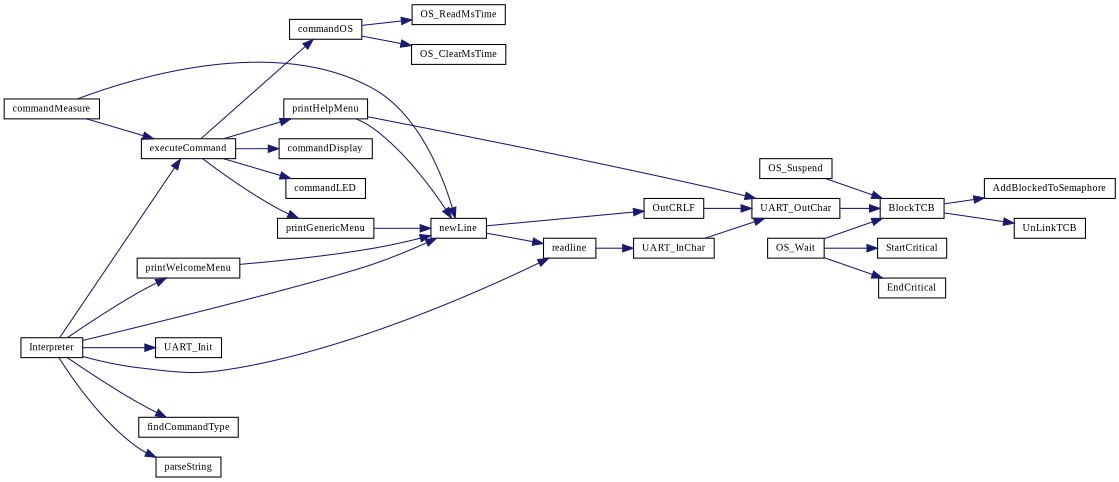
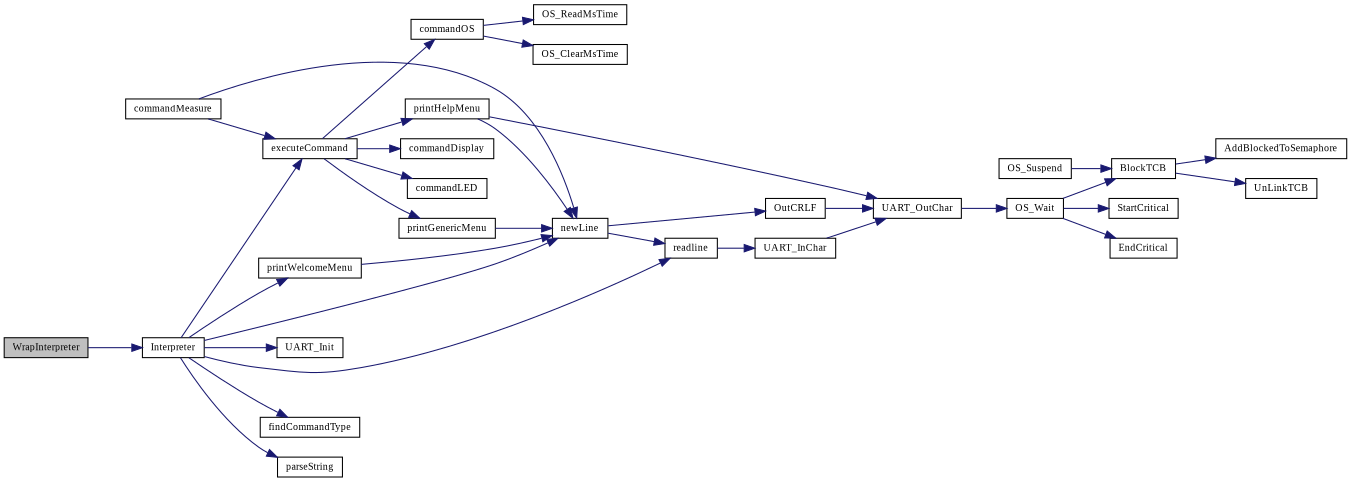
edge "UART_OutChar" -> "BlockTCB": now "UART_OutChar" -> "OS_Wait"
node "WrapInterpreter": added
